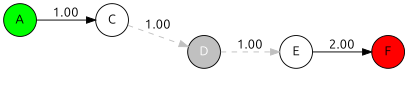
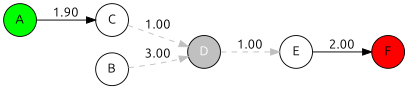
edge "A" -> "C": label "1.00" -> "1.90"
node "B": added
